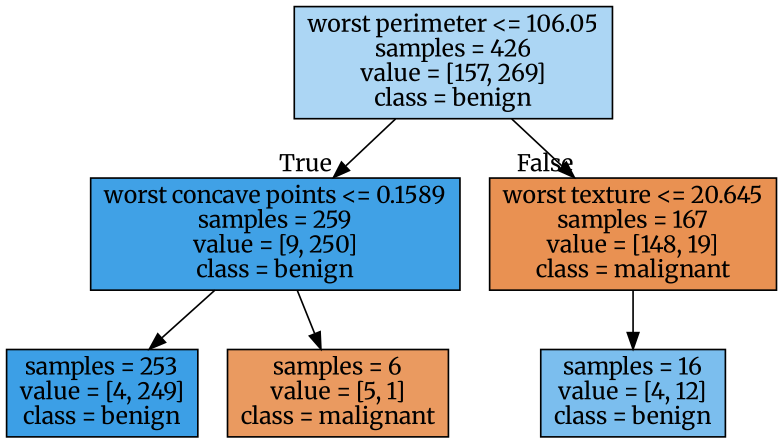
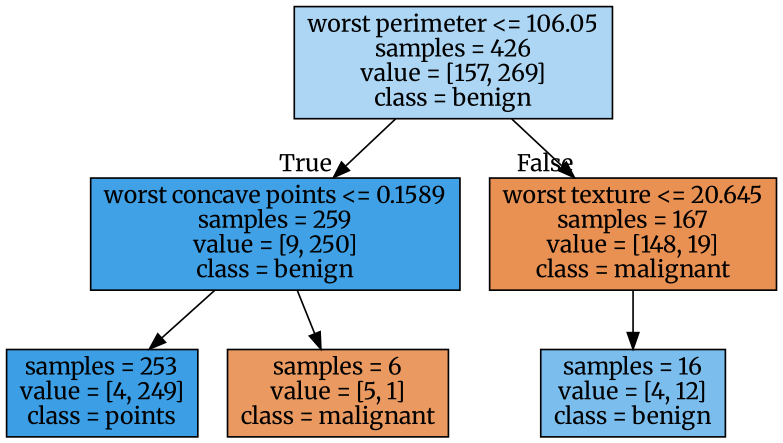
node "samples = 253 value = [4, 249] class = benign": label "samples = 253 value = [4, 249] class = benign" -> "samples = 253 value = [4, 249] class = points"
